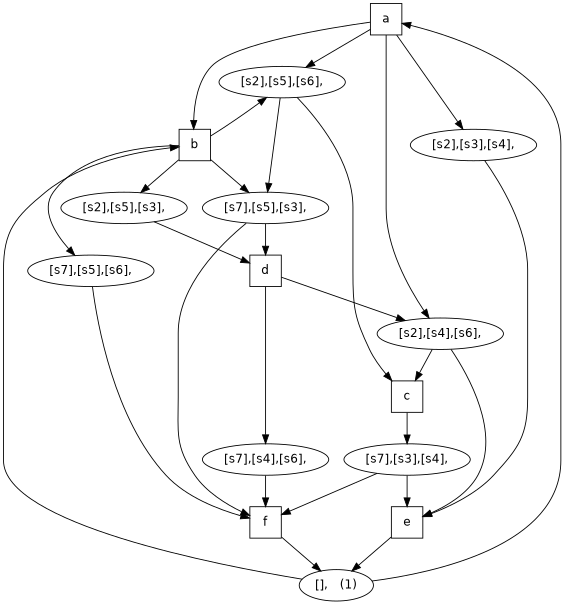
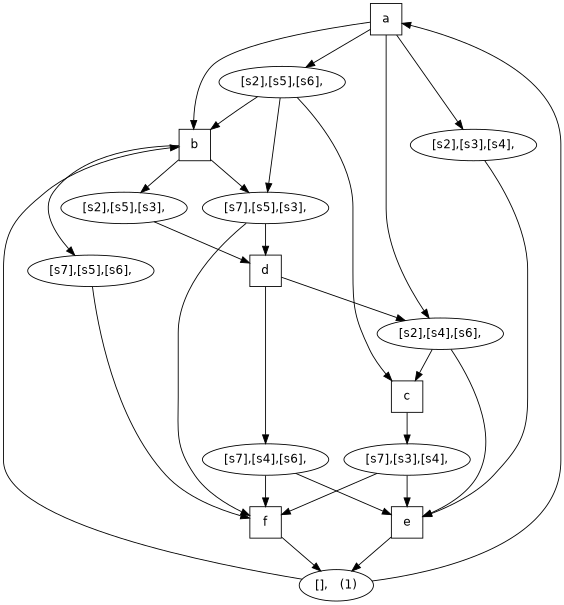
edge "b" -> "[s2],[s5],[s6],": reversed
edge "[s7],[s4],[s6]," -> "e": added
